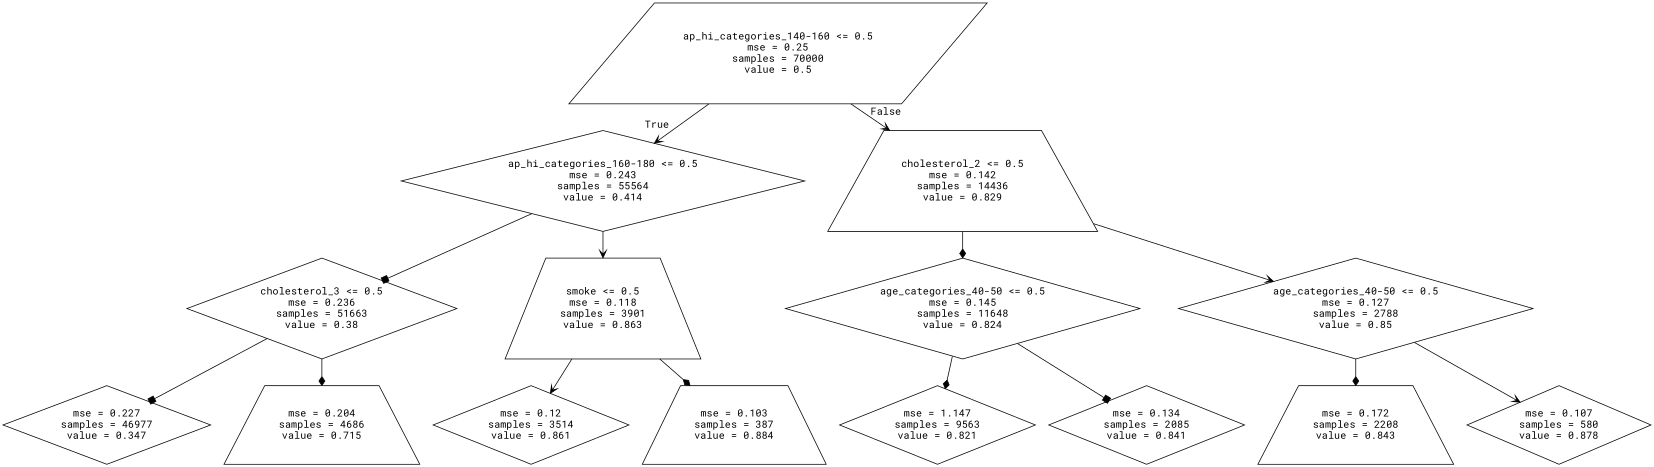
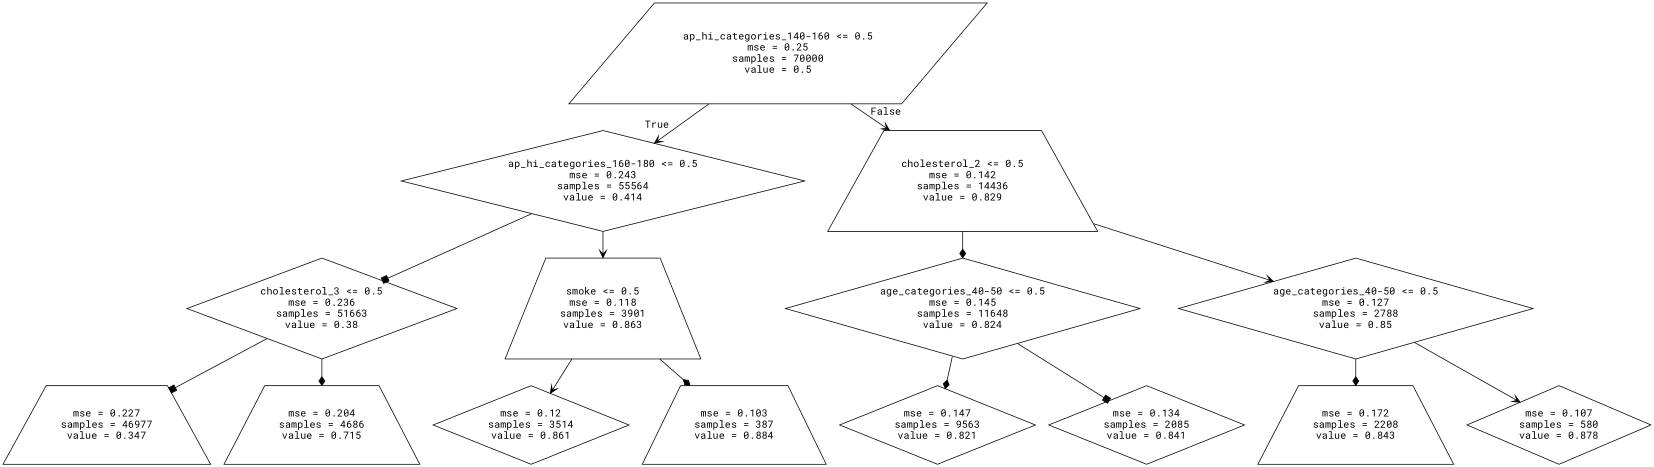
node "mse = 0.227 samples = 46977 value = 0.347": shape diamond -> trapezium
node "mse = 1.147 samples = 9563 value = 0.821": label "mse = 1.147 samples = 9563 value = 0.821" -> "mse = 0.147 samples = 9563 value = 0.821"
